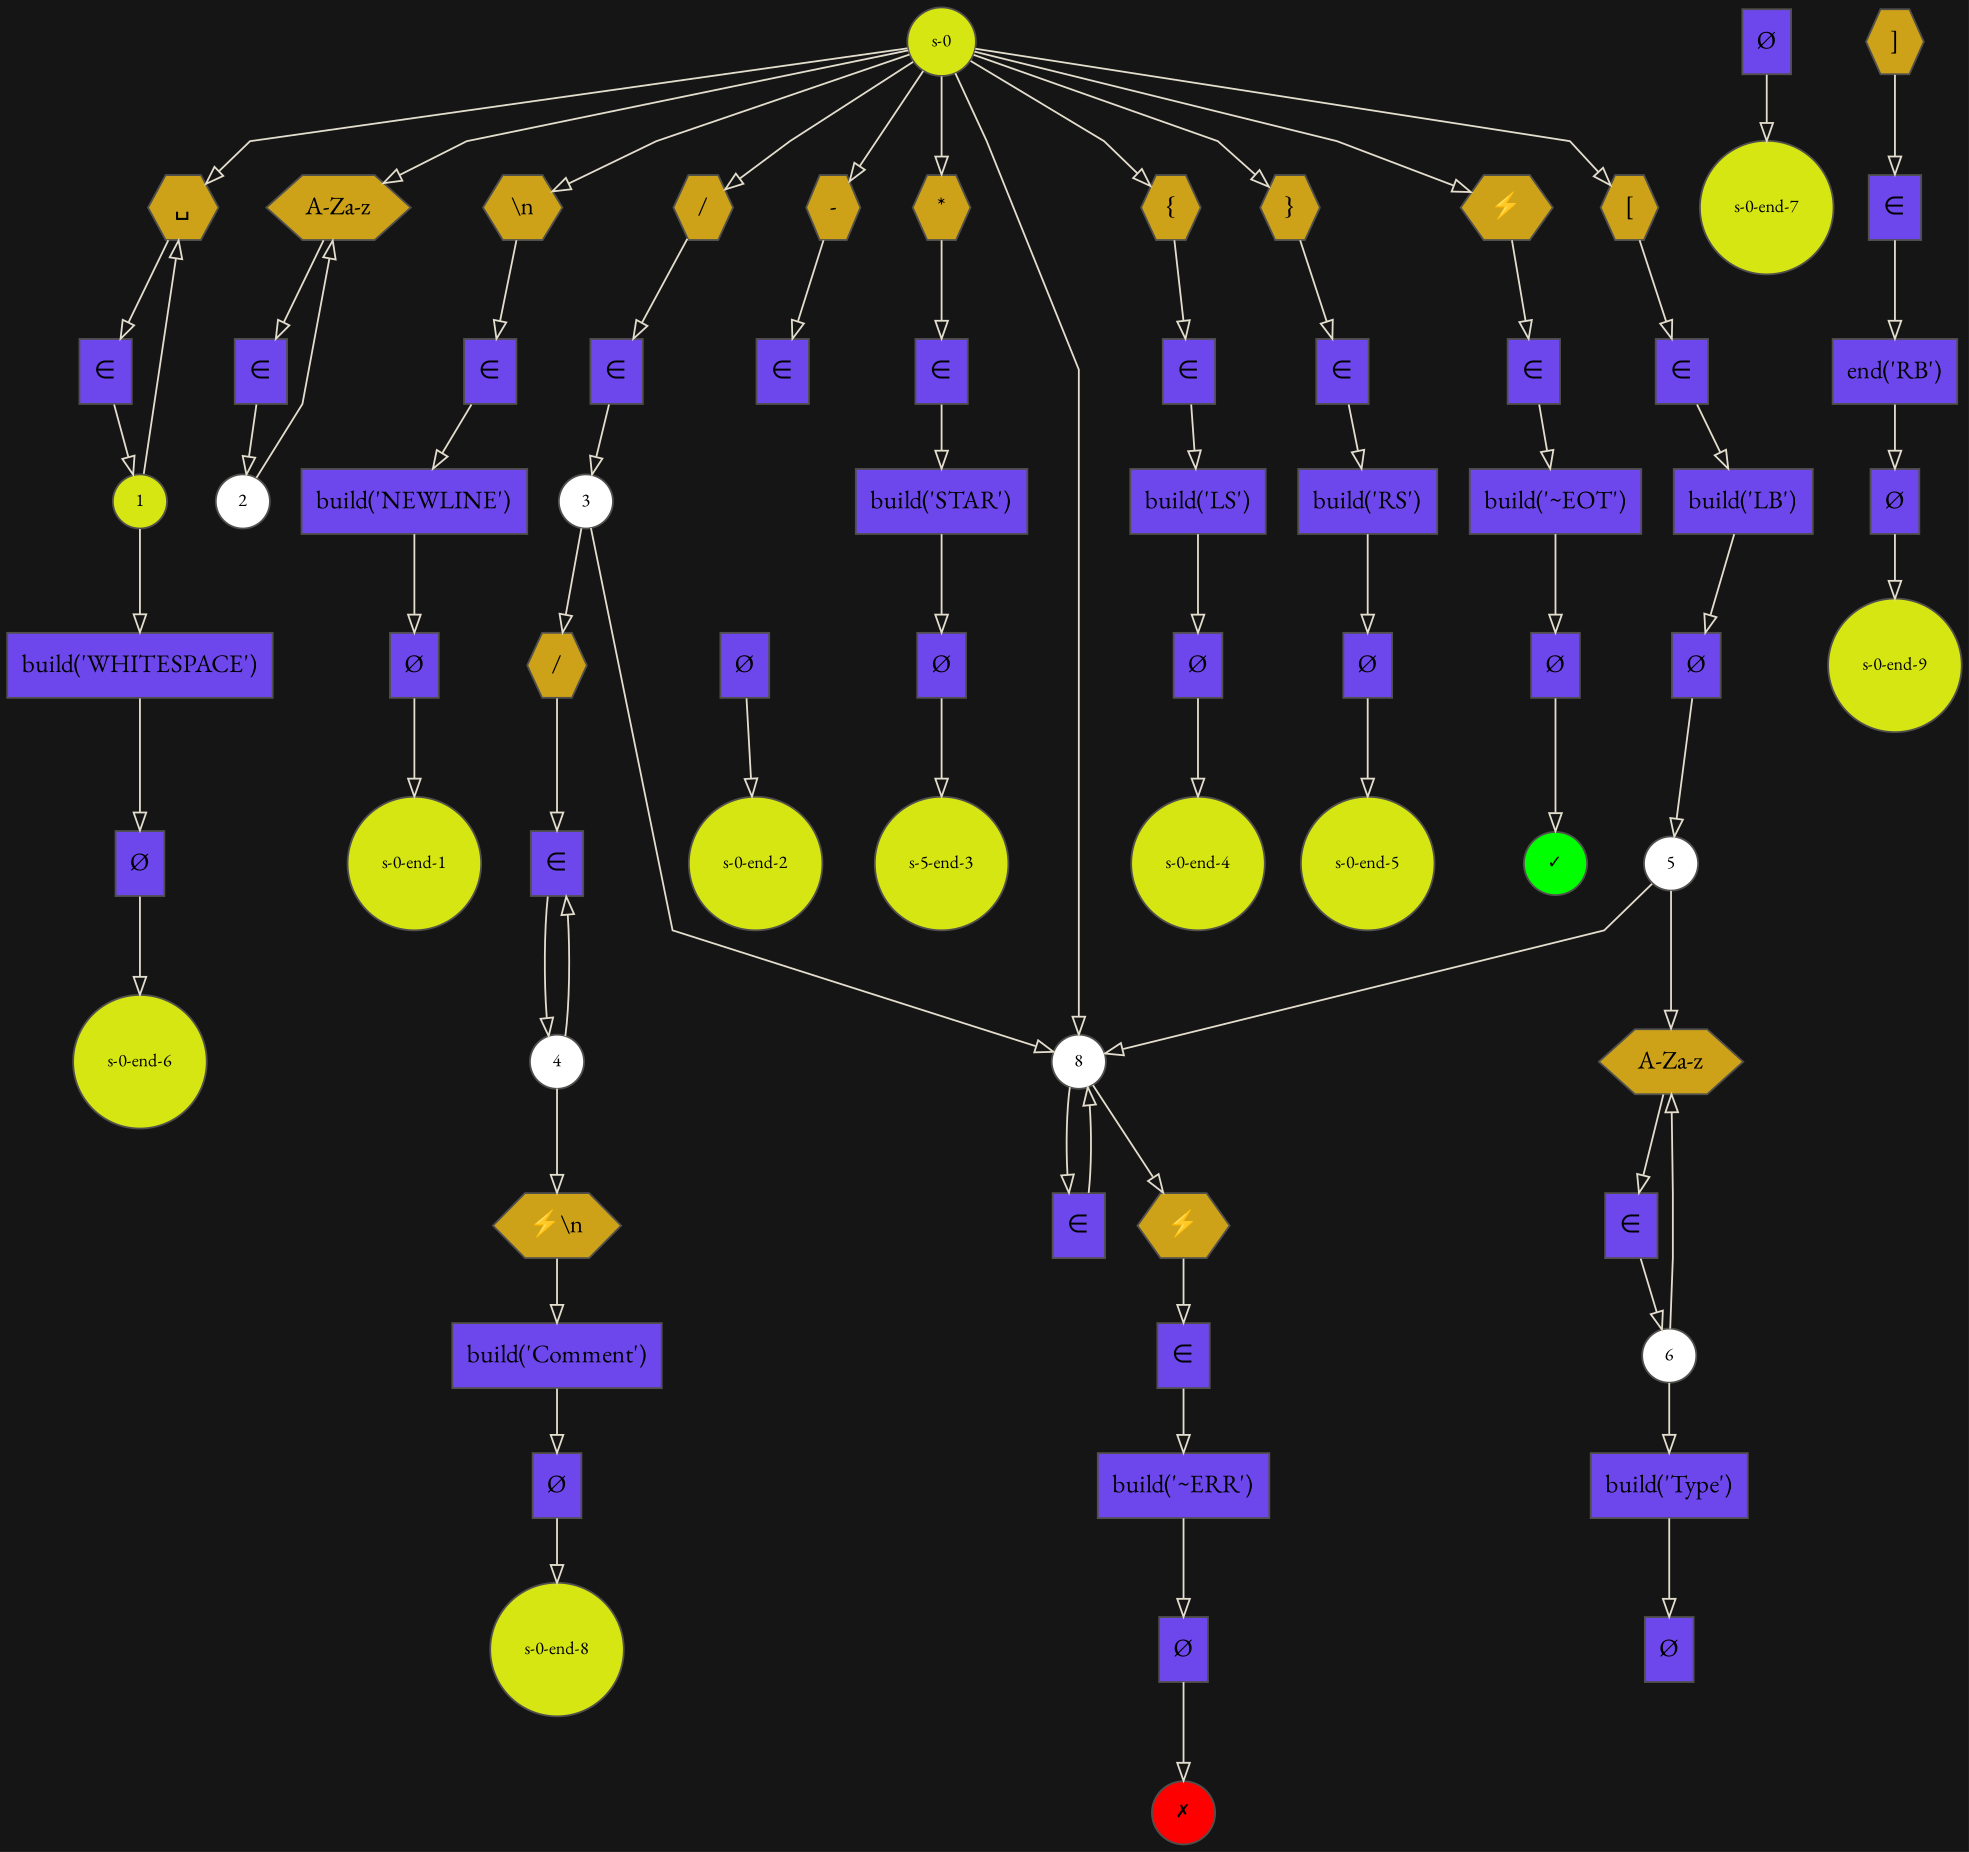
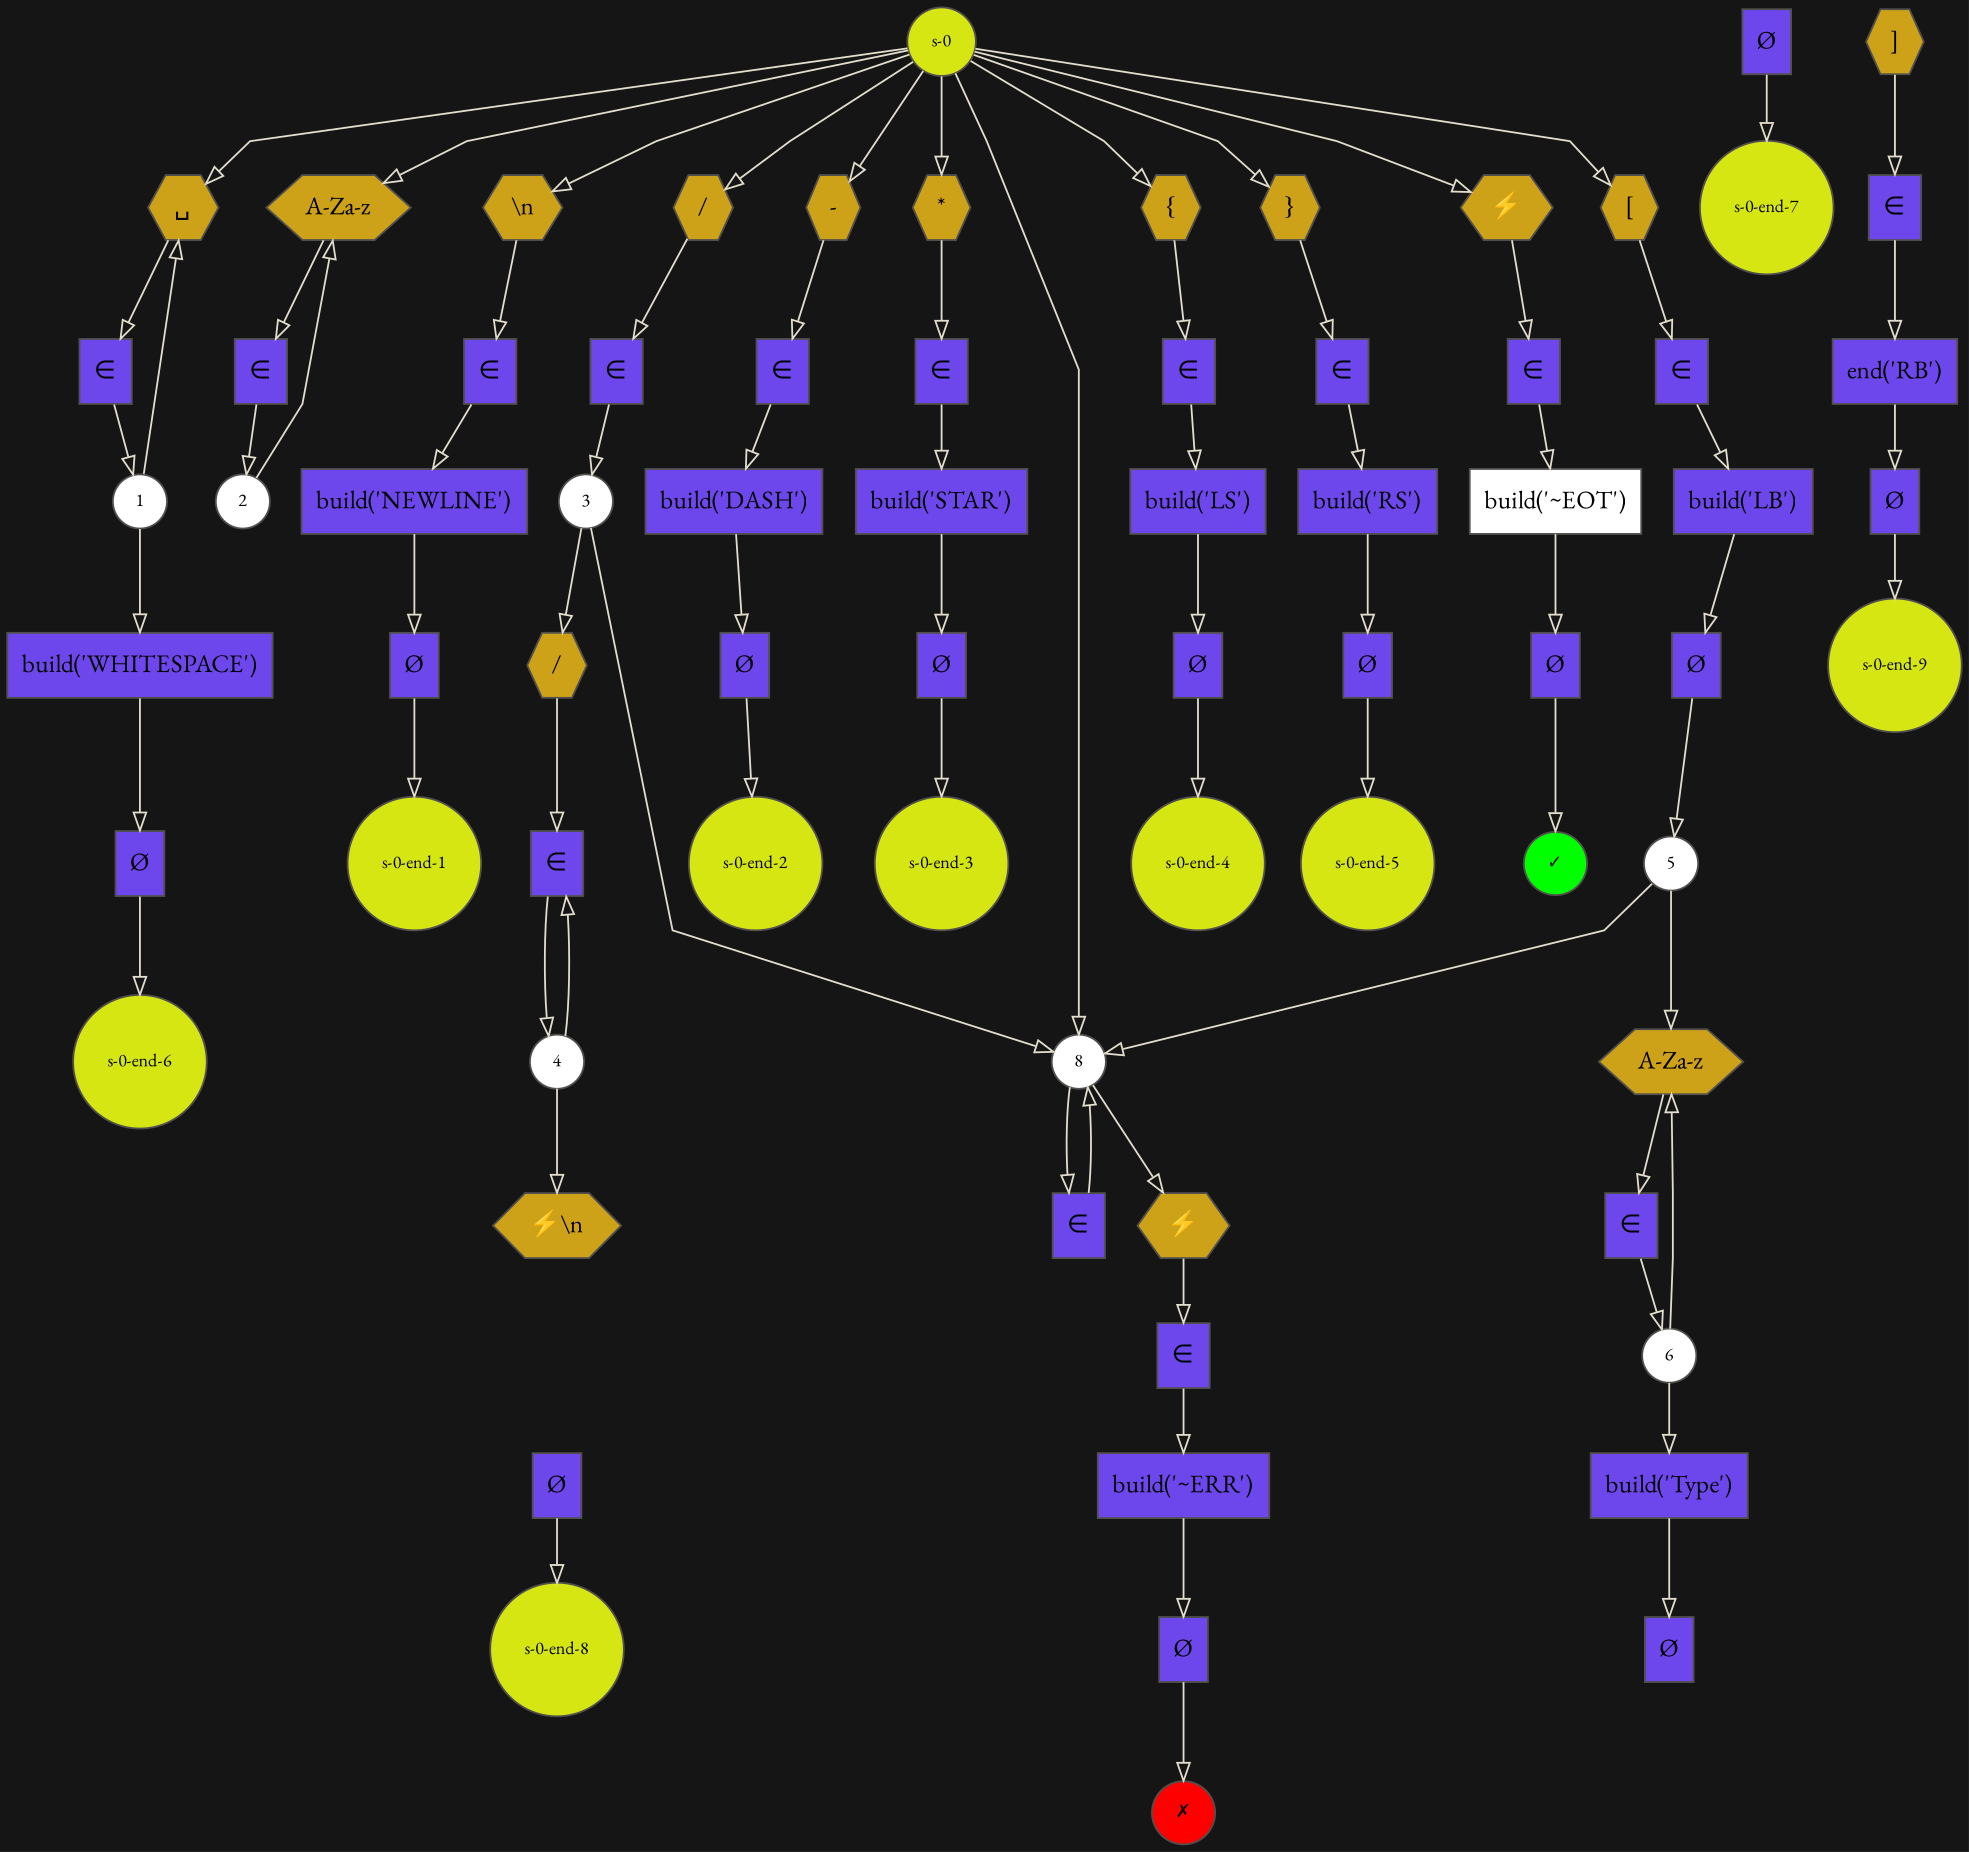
node "1": fillcolor #d6e613 -> #ffffff
node "build('DASH')": added
node "build('~EOT')": fillcolor #6d47ec -> #ffffff
node "s-5-end-3": label "s-5-end-3" -> "s-0-end-3"
node "build('Comment')": removed
